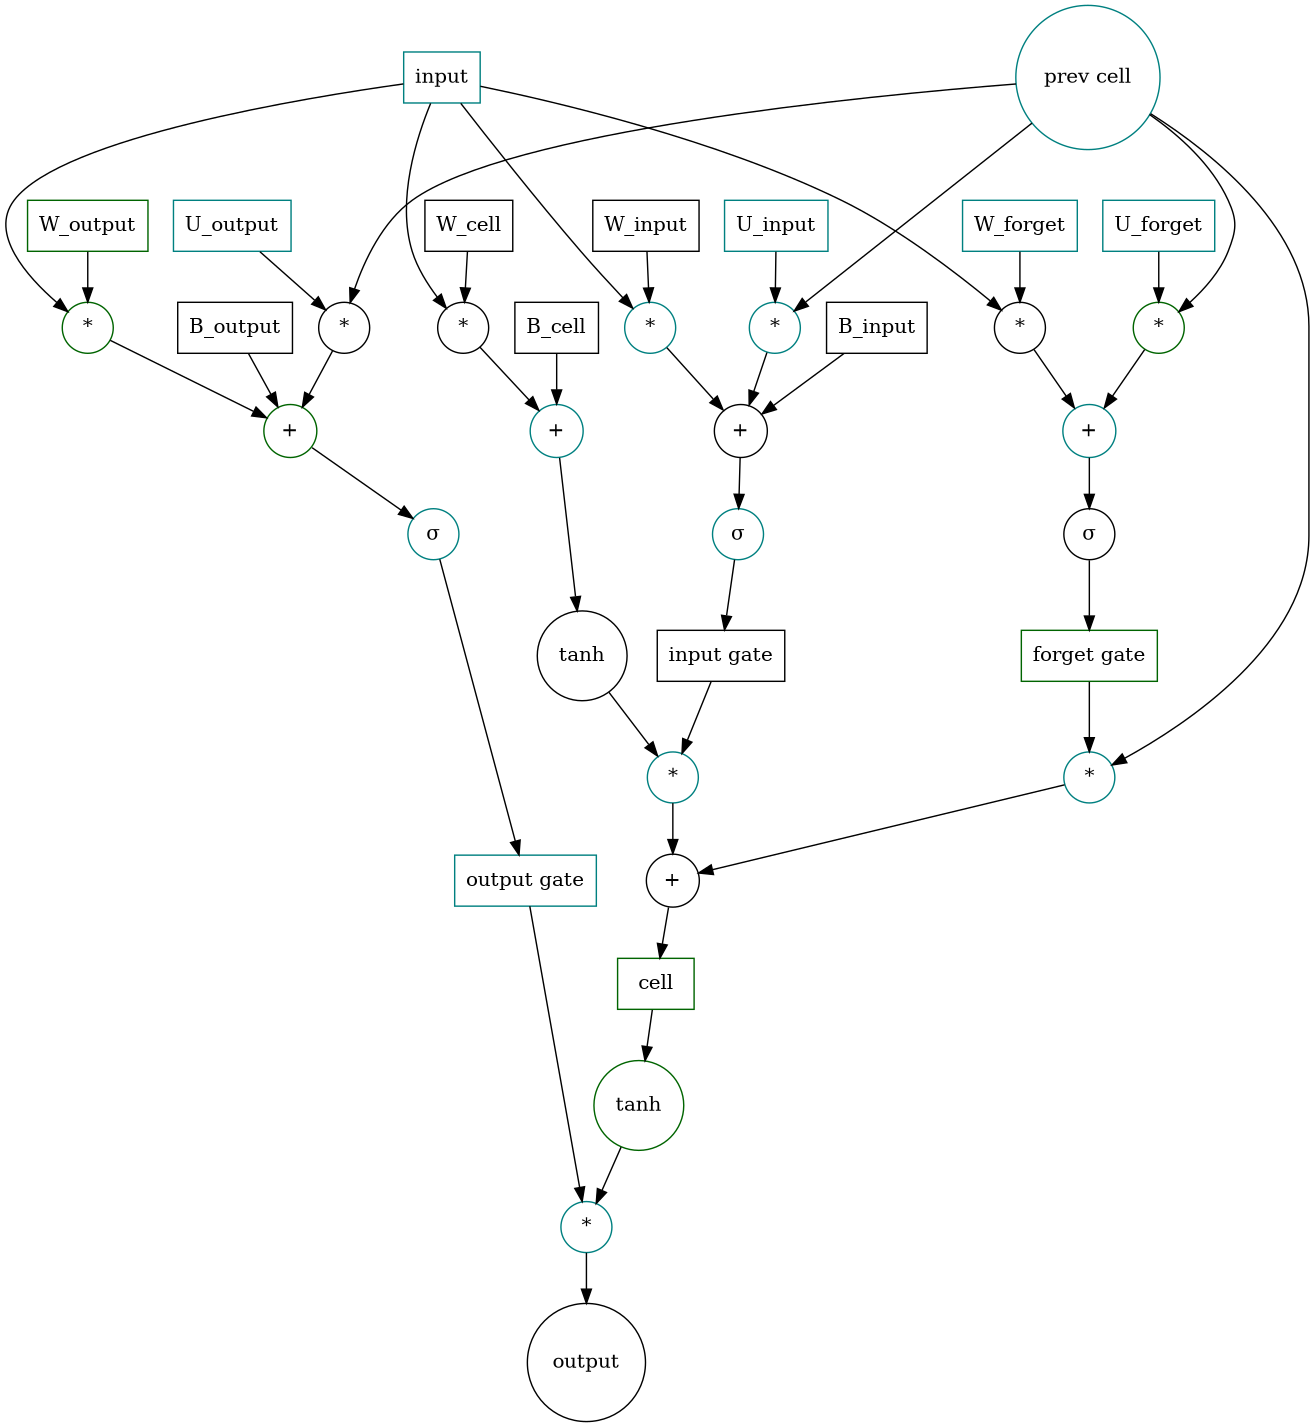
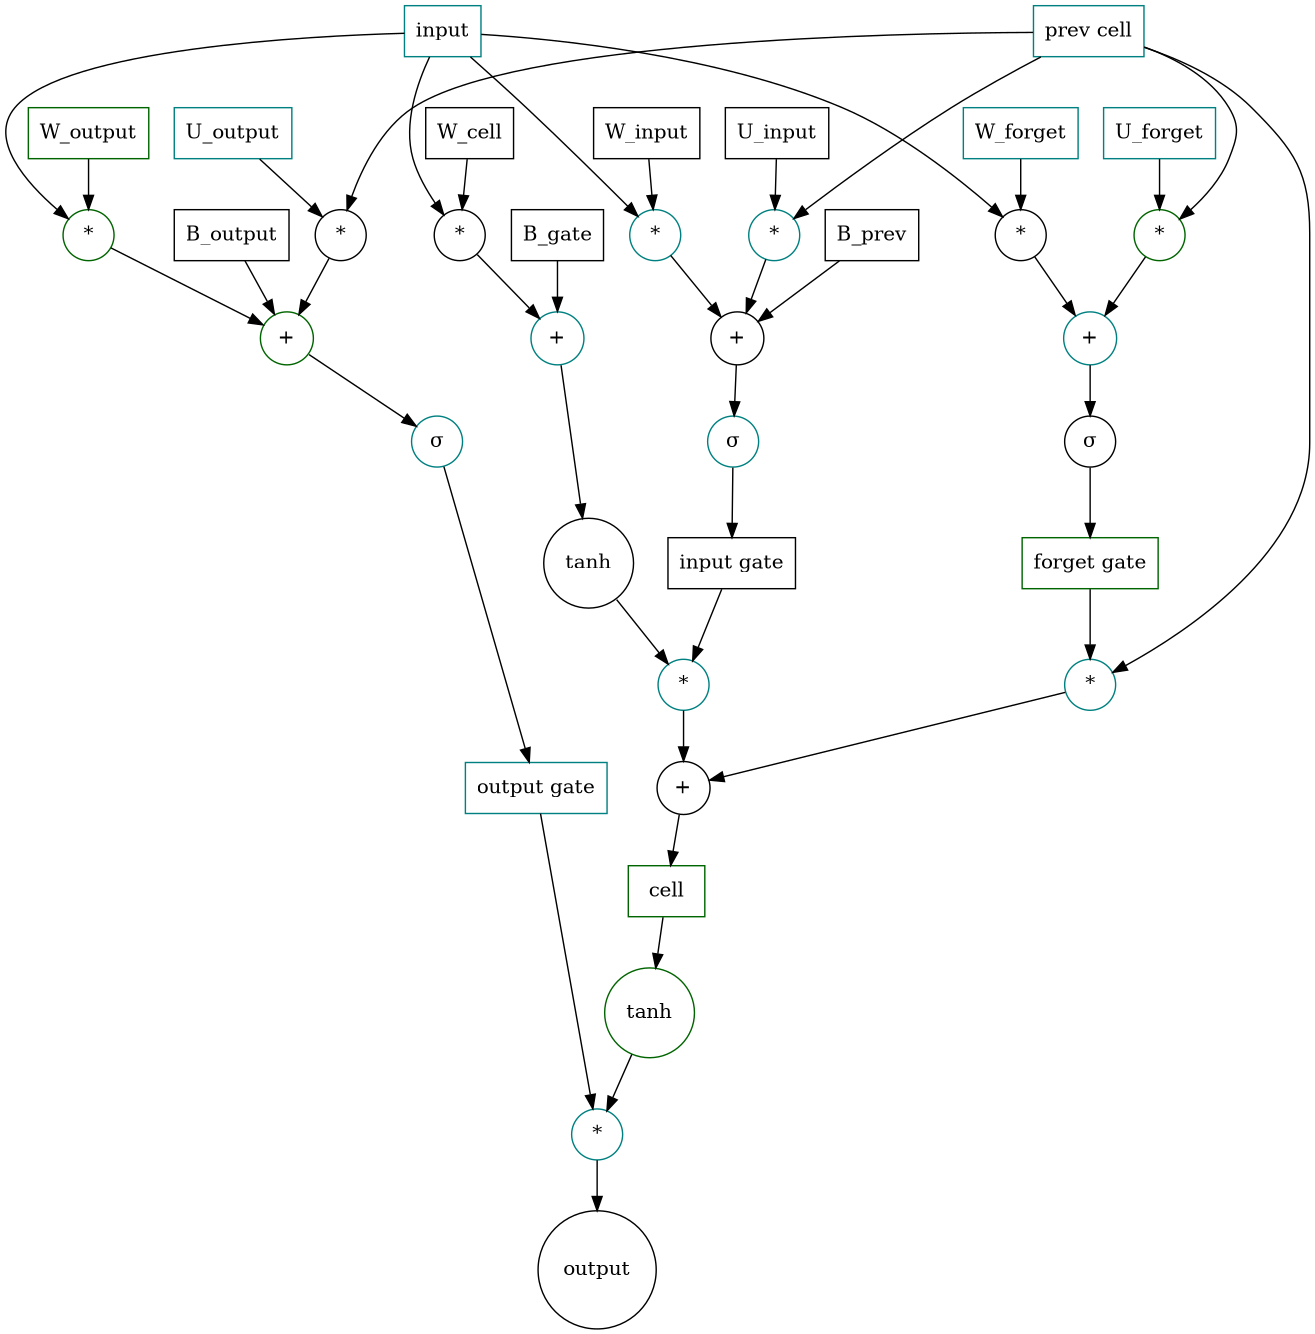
node "prev cell": shape circle -> box
node "U_input": color teal -> black
node "B_cell": label "B_cell" -> "B_gate"
node "B_input": label "B_input" -> "B_prev"
